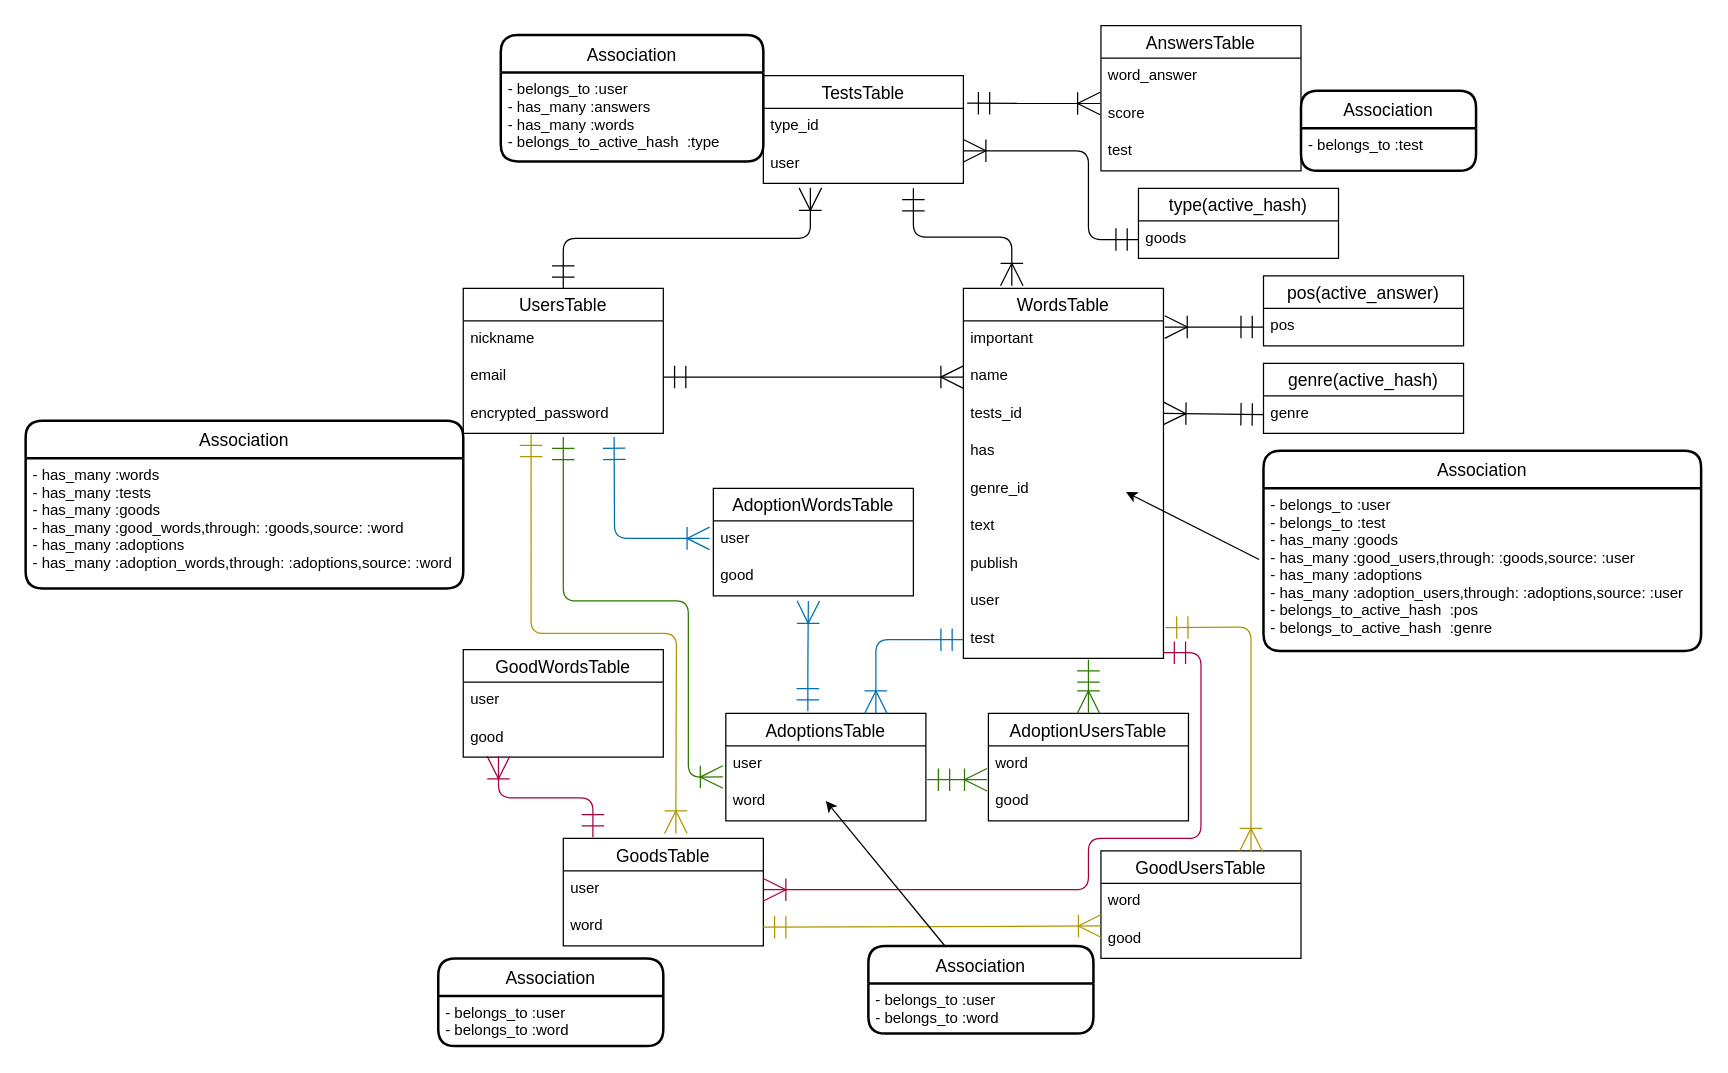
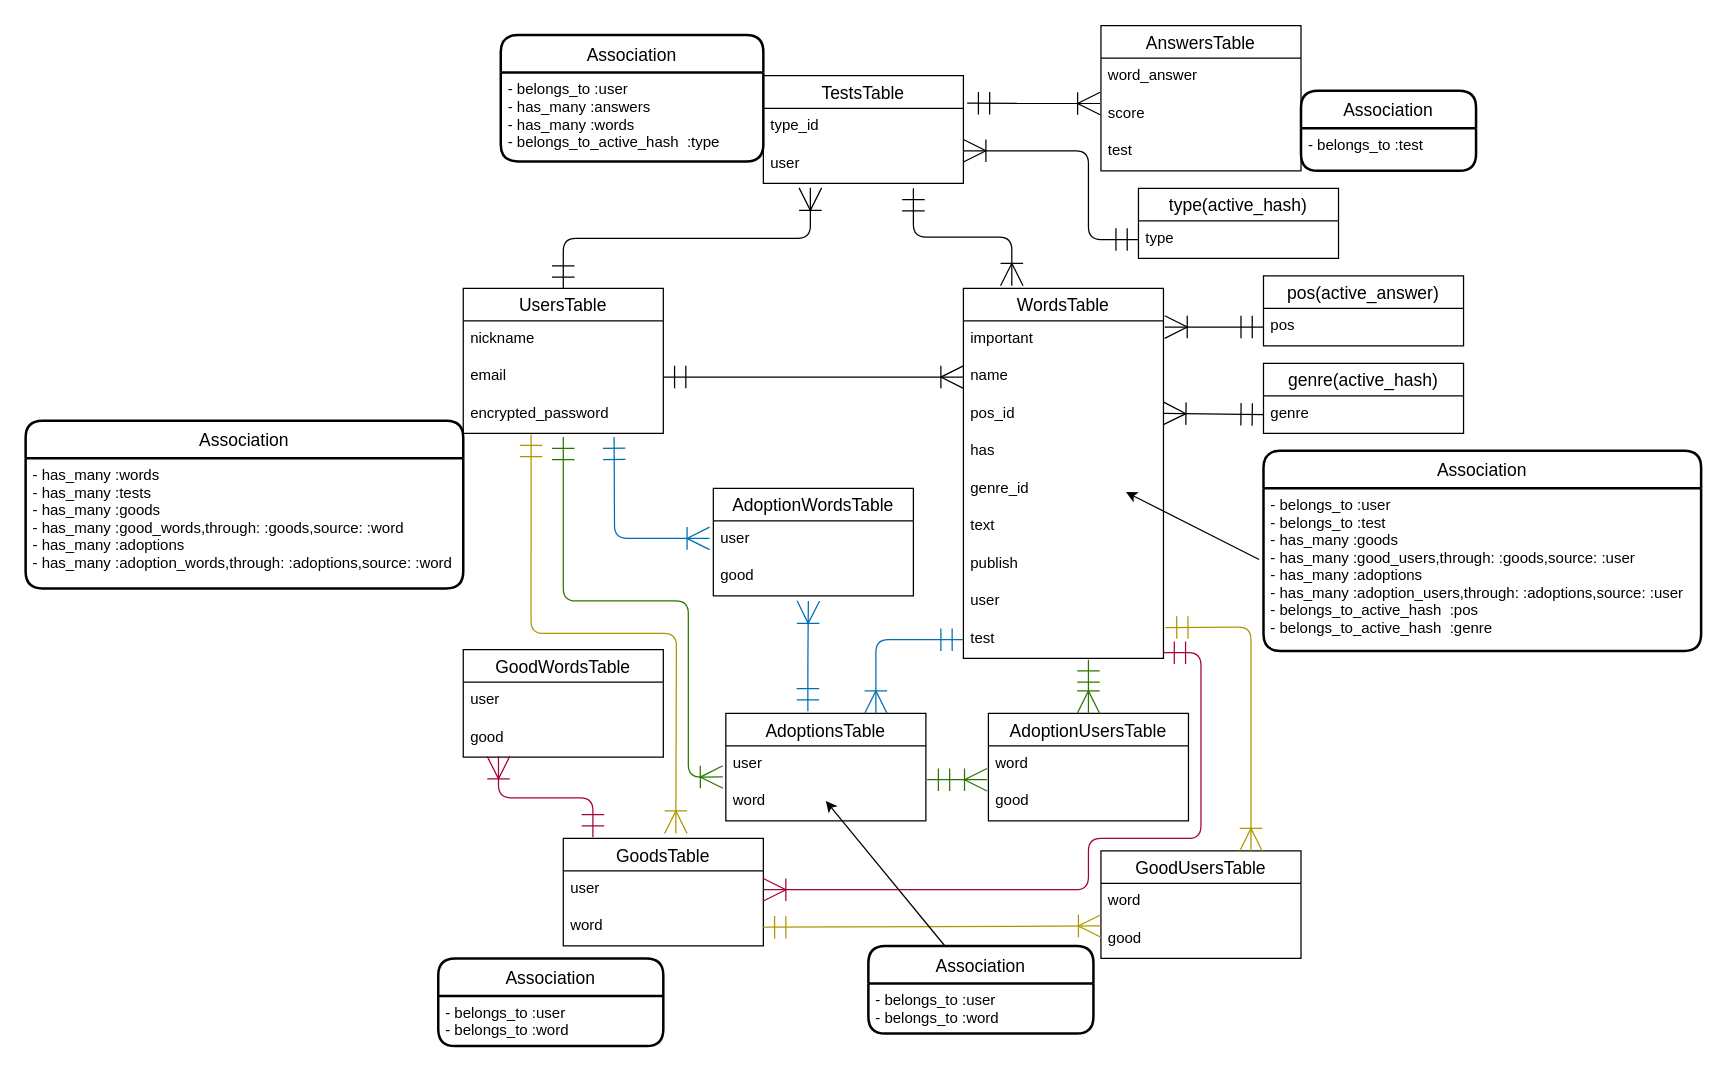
node "goods": label "goods" -> "type"
node "tests_id": label "tests_id" -> "pos_id"
